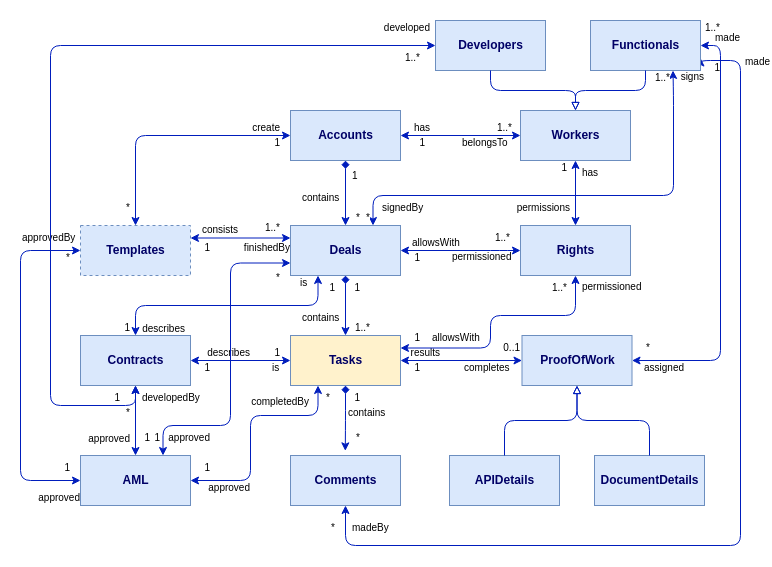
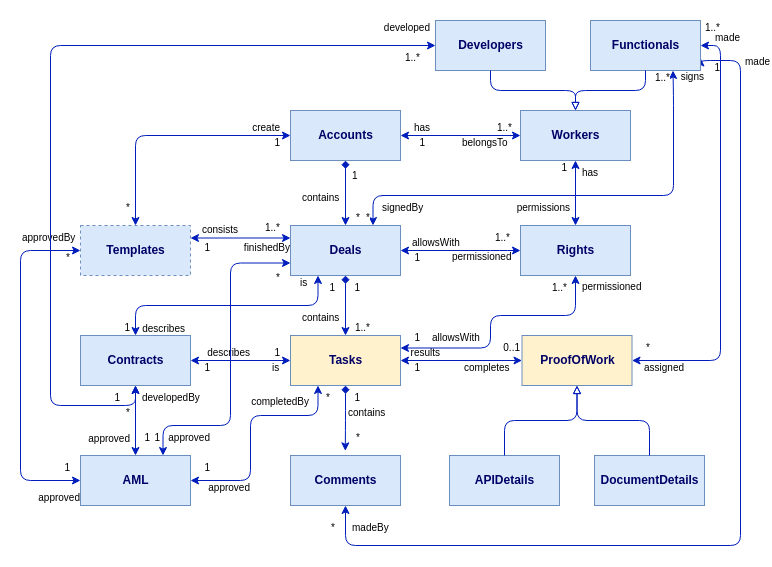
node "ProofOfWork": fillcolor #dae8fc -> #fff2cc
